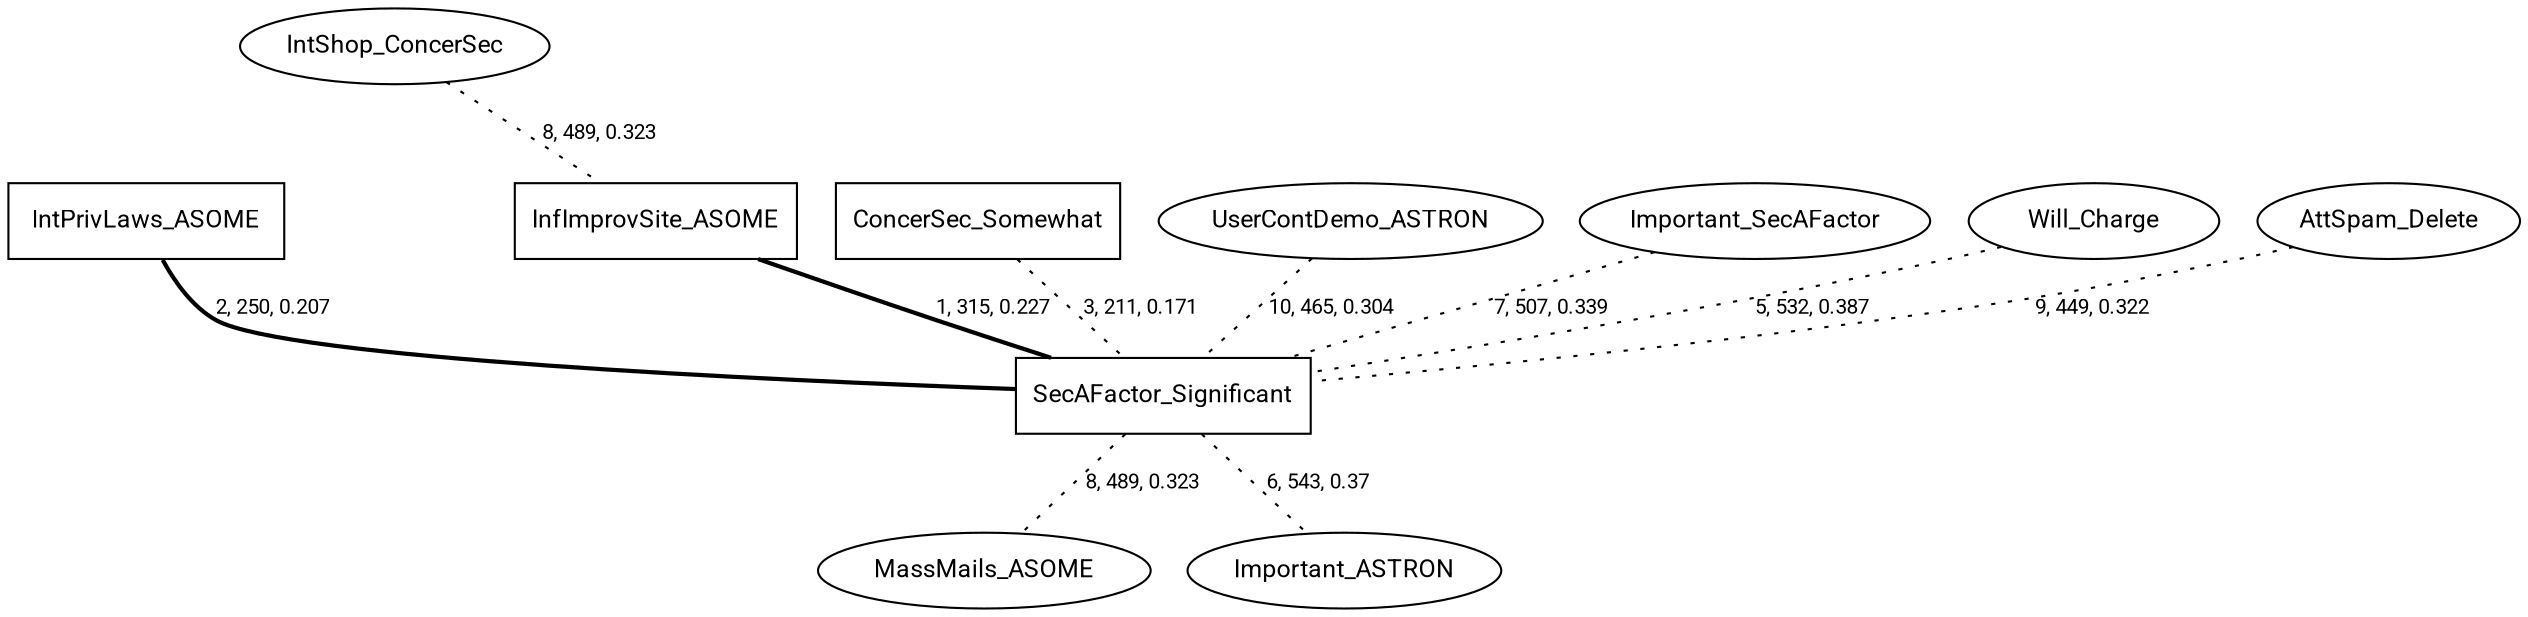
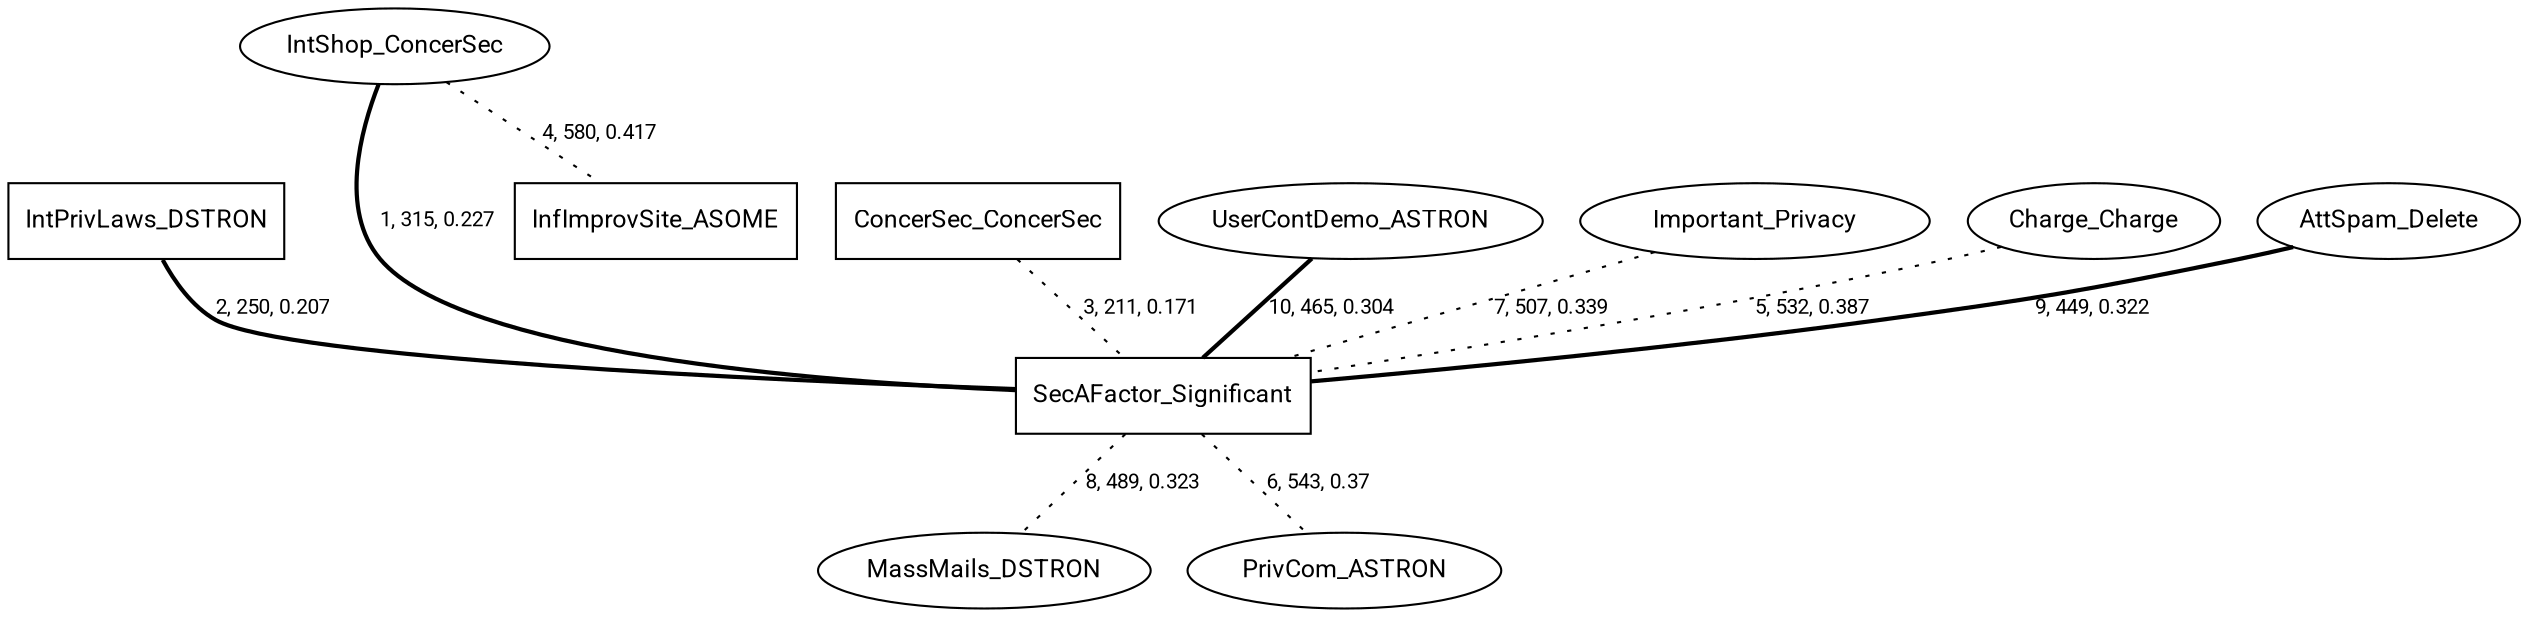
edge "IntShop_ConcerSec" -- "InfImprovSite_ASOME": label "8, 489, 0.323" -> "4, 580, 0.417"
node "IntPrivLaws_ASOME": label "IntPrivLaws_ASOME" -> "IntPrivLaws_DSTRON"
node "ConcerSec_Somewhat": label "ConcerSec_Somewhat" -> "ConcerSec_ConcerSec"
node "Important_SecAFactor": label "Important_SecAFactor" -> "Important_Privacy"
node "Will_Charge": label "Will_Charge" -> "Charge_Charge"
edge "UserContDemo_ASTRON" -- "SecAFactor_Significant": style dotted -> bold
edge "InfImprovSite_ASOME" -- "SecAFactor_Significant": now "IntShop_ConcerSec" -- "SecAFactor_Significant"
edge "AttSpam_Delete" -- "SecAFactor_Significant": style dotted -> bold
node "MassMails_ASOME": label "MassMails_ASOME" -> "MassMails_DSTRON"
node "Important_ASTRON": label "Important_ASTRON" -> "PrivCom_ASTRON"
